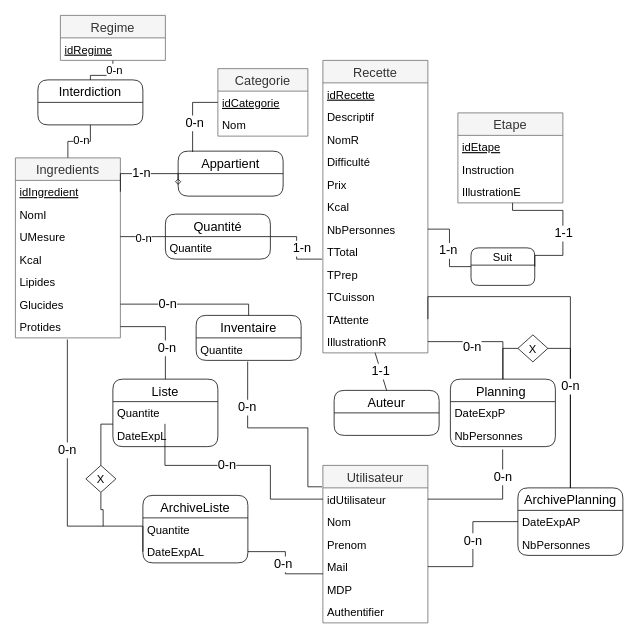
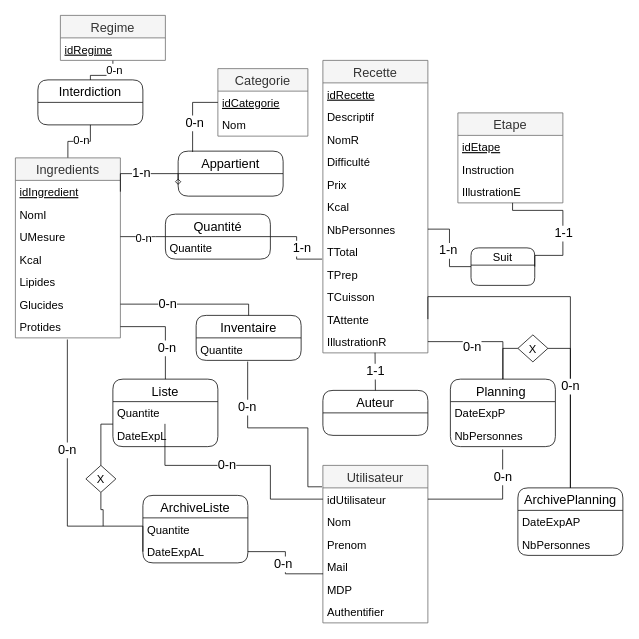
node "Auteur": moved (387, 413) -> (375, 413)
edge "DateExpAP" -- "Mail": removed, label "0-n"
